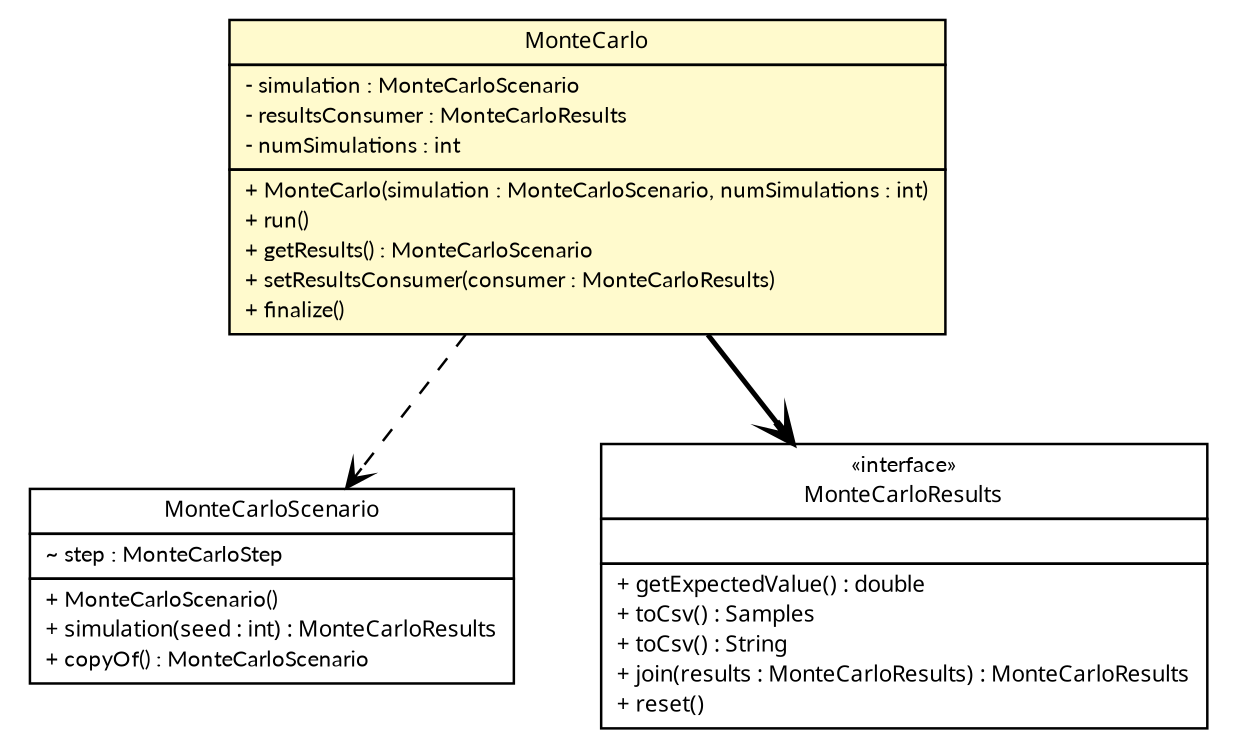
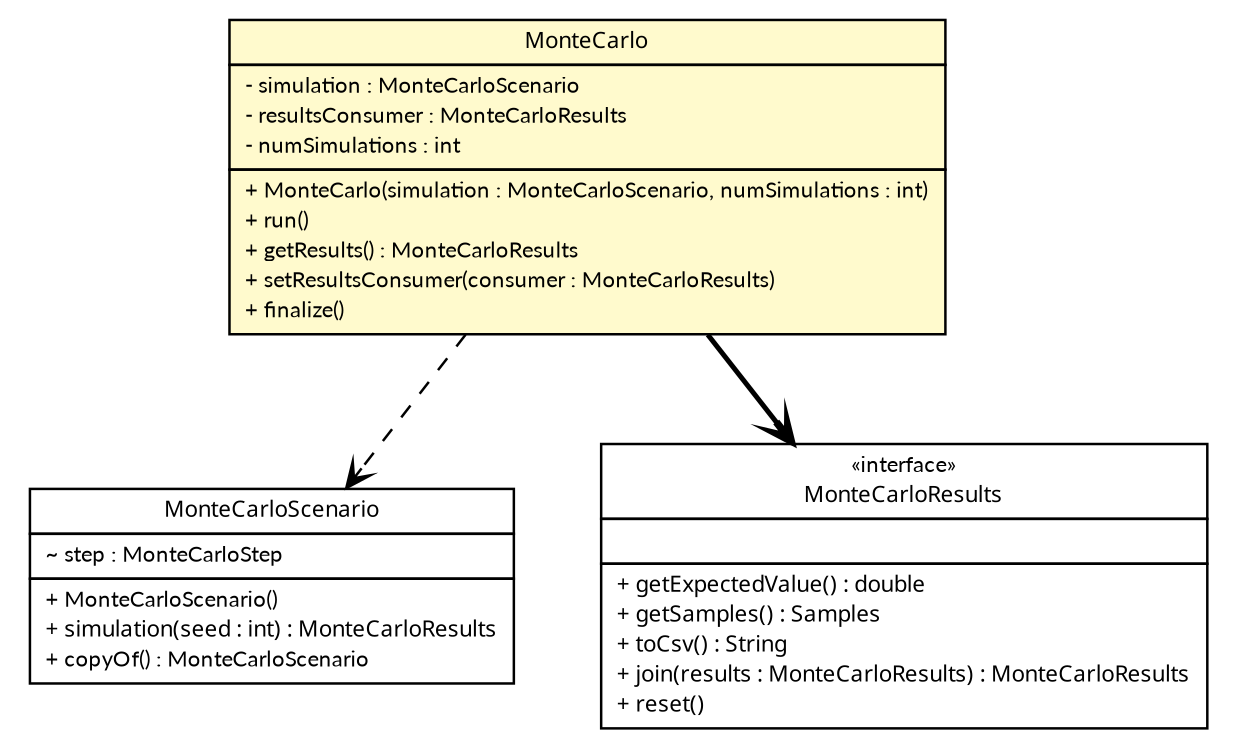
node "MonteCarlo": text "+ getResults() : MonteCarloScenario" -> "+ getResults() : MonteCarloResults"
node "MonteCarloResults": text "+ toCsv() : Samples" -> "+ getSamples() : Samples"
